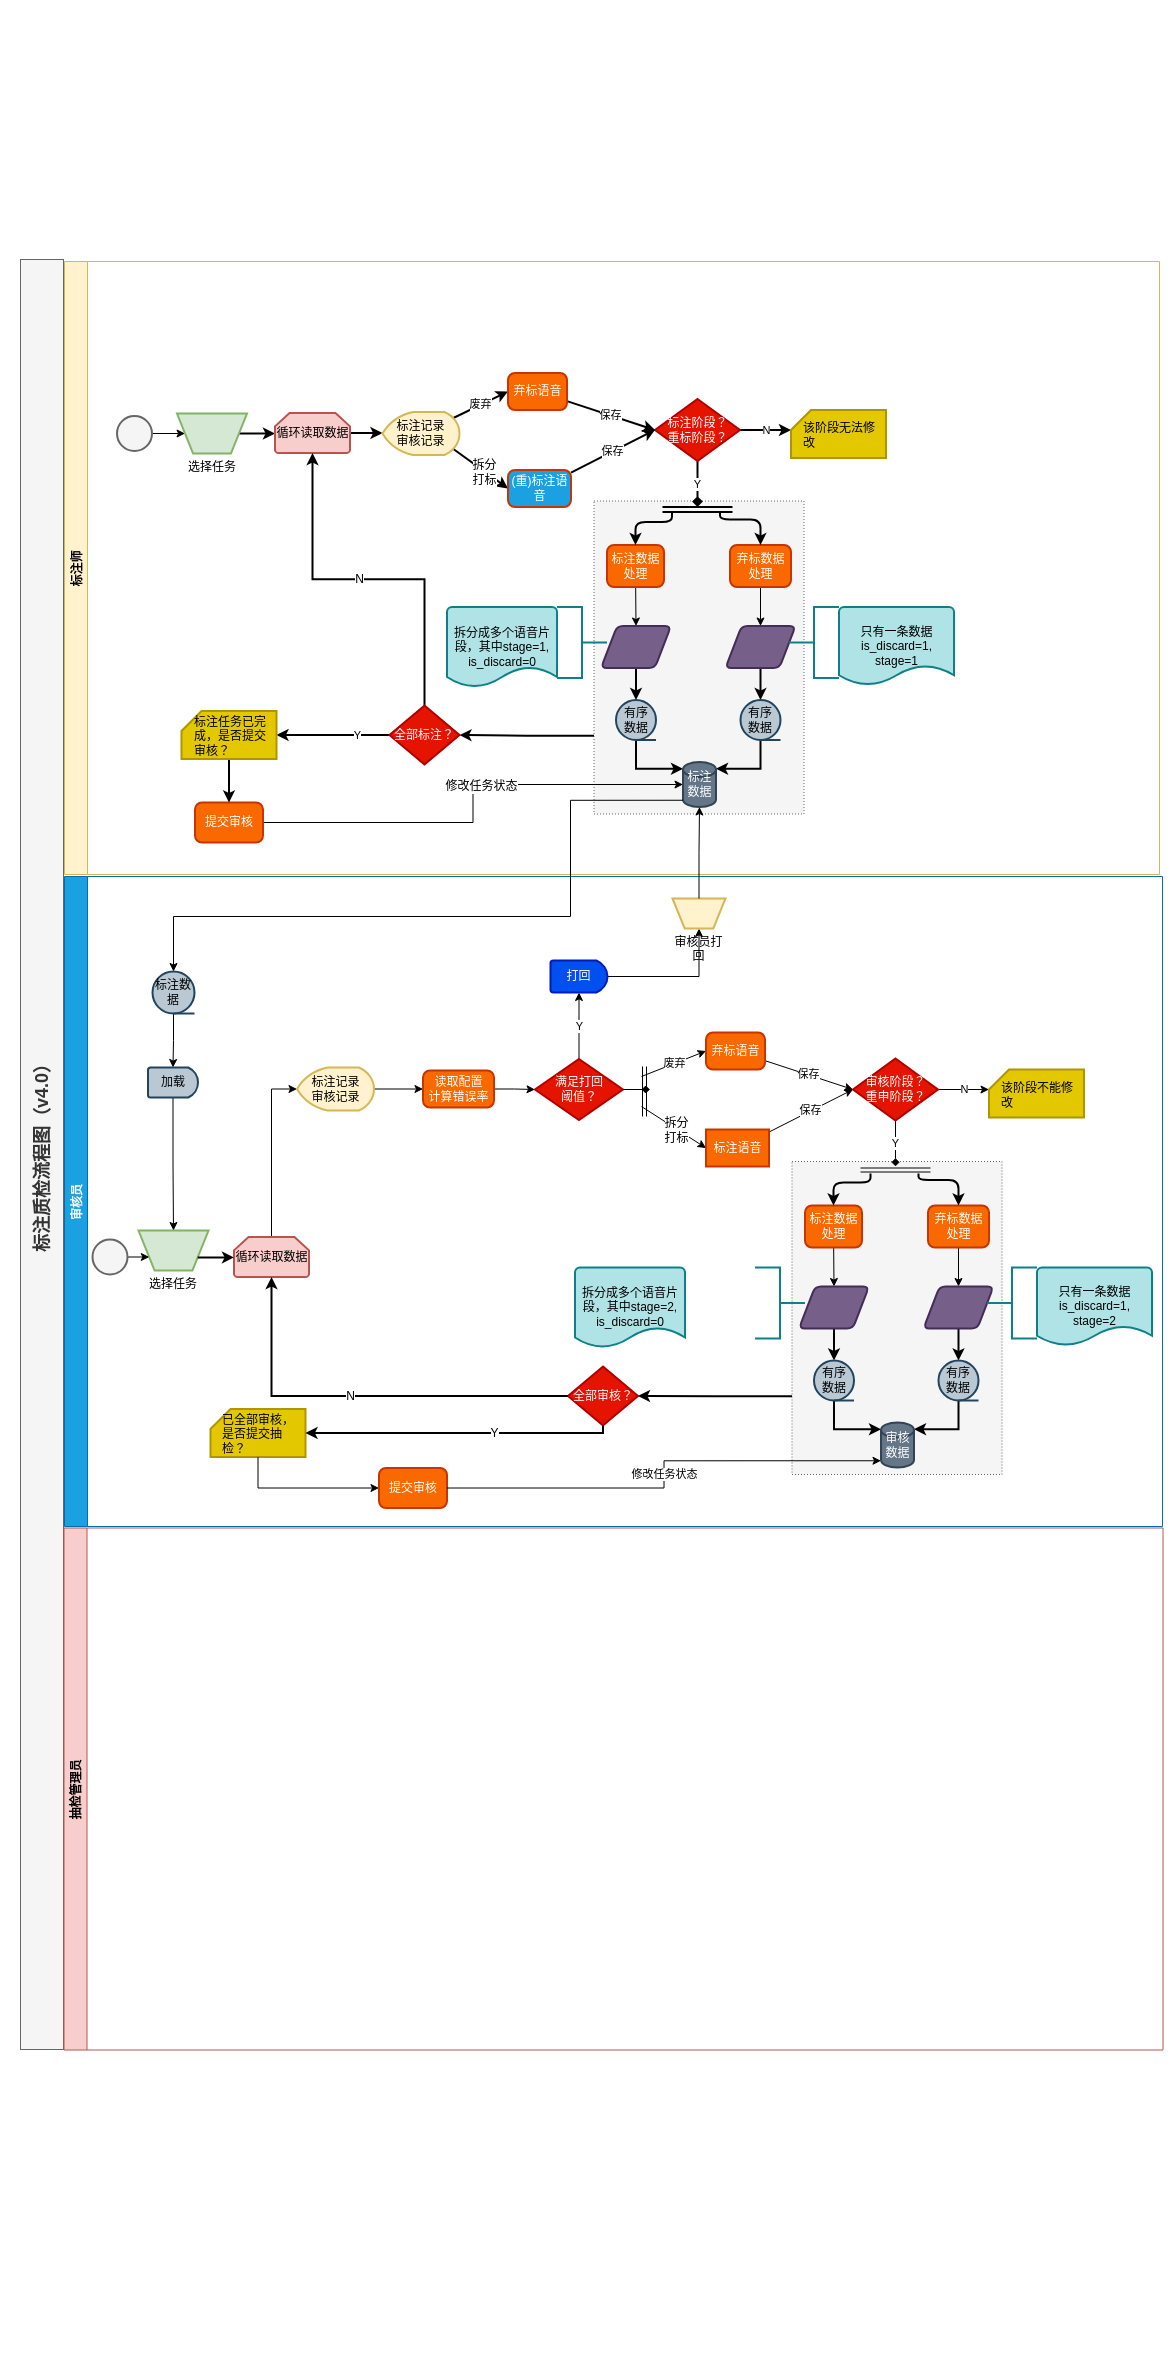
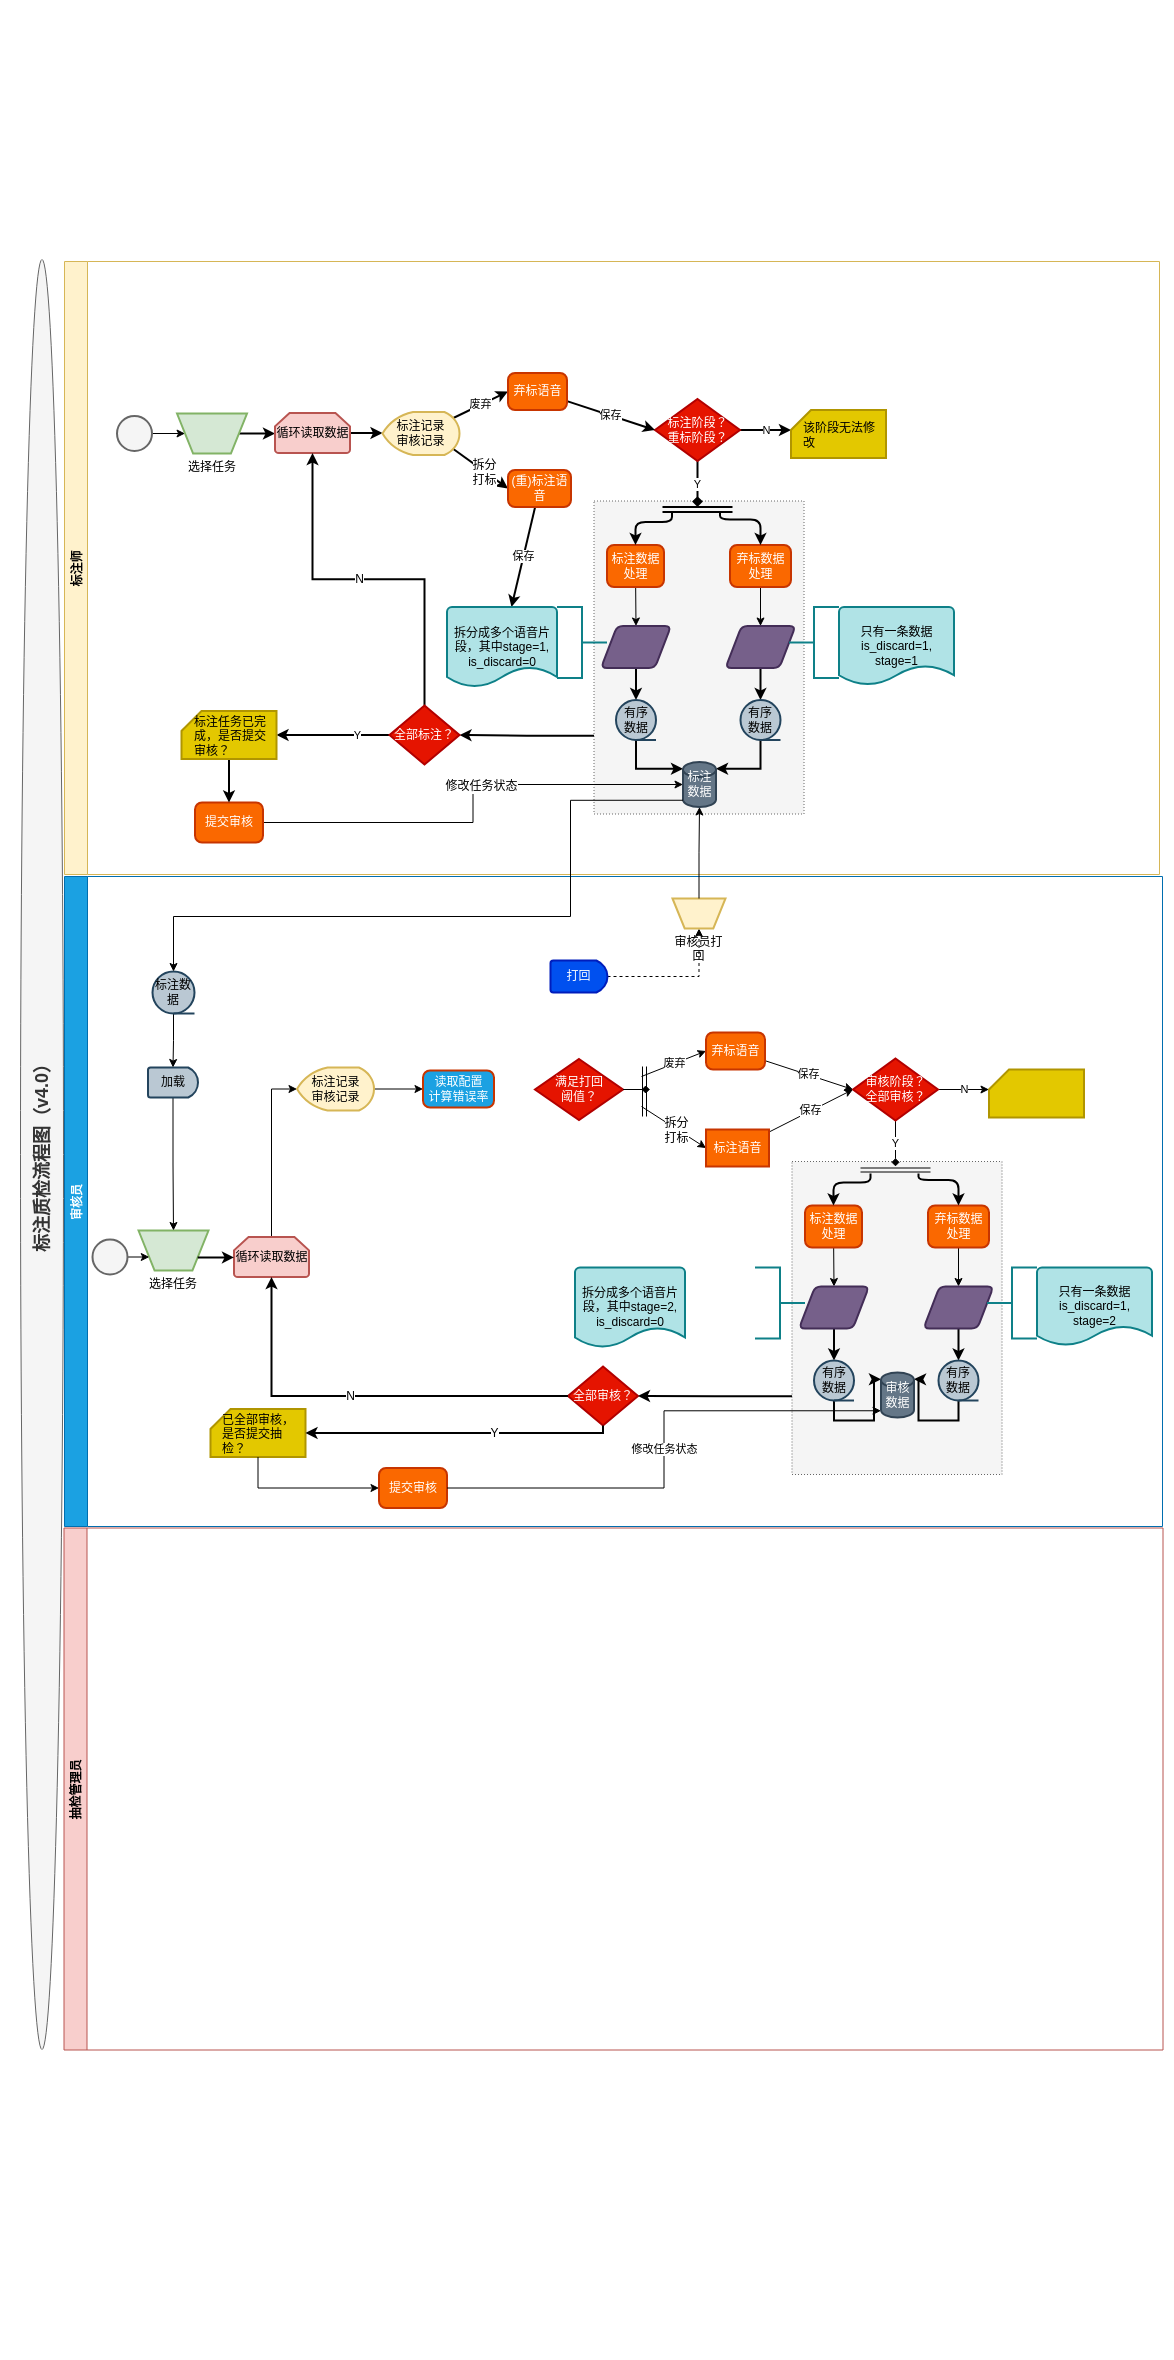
edge "(重)标注语音" -> "标注阶段？ 重标阶段？": now "(重)标注语音" -> "拆分成多个语音片段，其中stage=1, is_discard=0"
node "(重)标注语音": fillcolor #1ba1e2 -> #fa6800
edge "打回" -> "审核员打回": style solid -> dashed
edge "满足打回 阈值？" -> "打回": removed, label "Y"
node "读取配置 计算错误率": fillcolor #fa6800 -> #1ba1e2
edge "读取配置 计算错误率" -> "满足打回 阈值？": removed
node "审核阶段？ 重申阶段？": label "审核阶段？ 重申阶段？" -> "审核阶段？ 全部审核？"
node "该阶段不能修改": removed
node "标注质检流程图（v4.0）": shape rectangle -> ellipse
node "审核数据": moved (898, 1445) -> (898, 1395)
